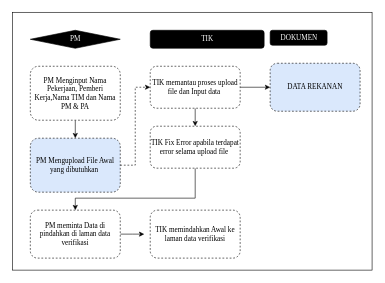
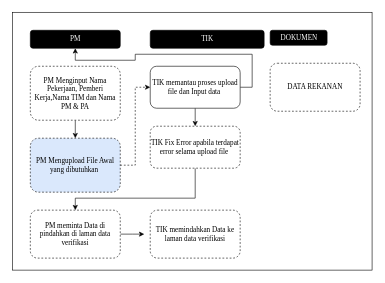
node "PM": shape diamond -> rounded rectangle
node "TIK memantau proses upload file dan Input data": style dashed -> solid
edge "TIK memantau proses upload file dan Input data" -> "DATA REKANAN": now "TIK memantau proses upload file dan Input data" -> "PM"
node "DATA REKANAN": fillcolor #dae8fc -> #ffffff
node "TIK memindahkan Awal ke laman data verifikasi": label "TIK memindahkan Awal ke laman data verifikasi" -> "TIK memindahkan Data ke laman data verifikasi"
